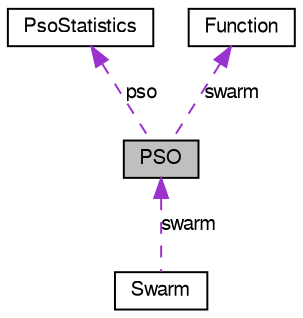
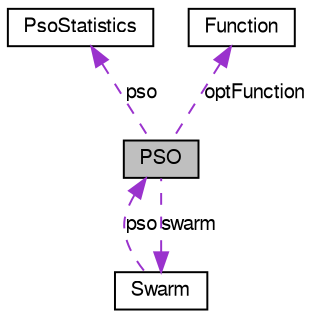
edge "PSO" -> "Function": label "swarm" -> "optFunction"
edge "PSO" -> "Swarm": added, label "swarm"
edge "Swarm" -> "PSO": label "swarm" -> "pso"
